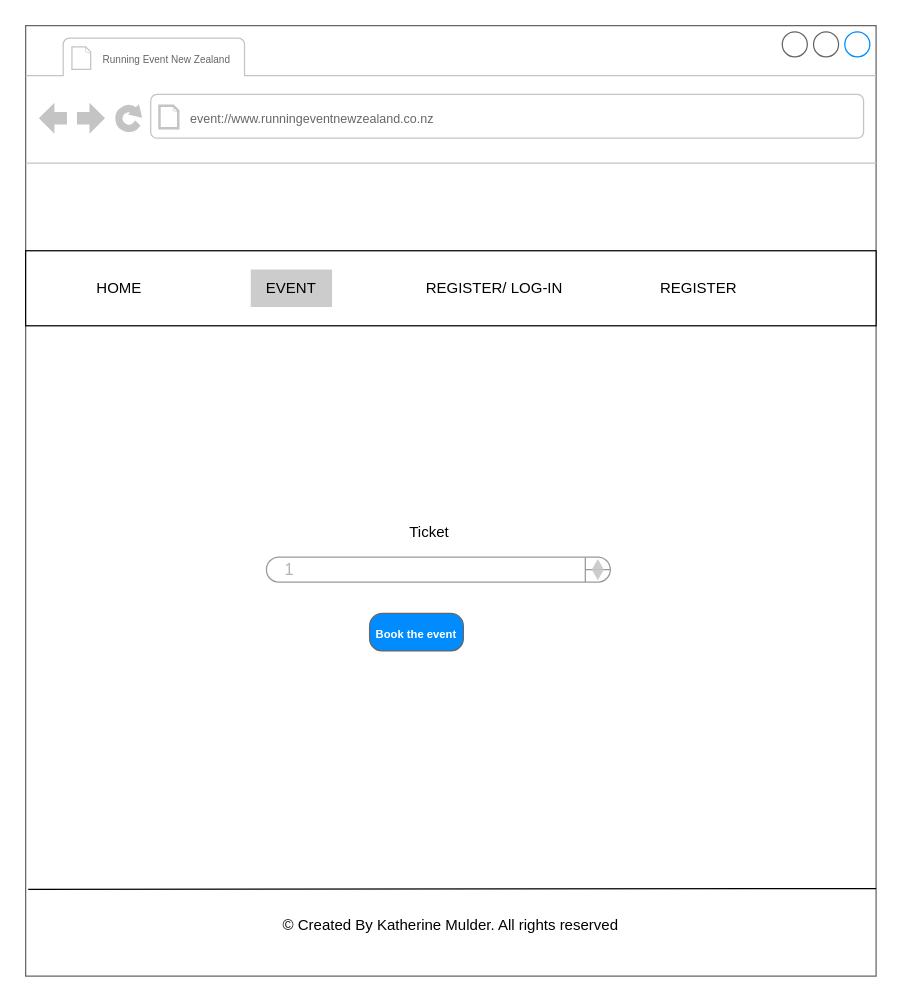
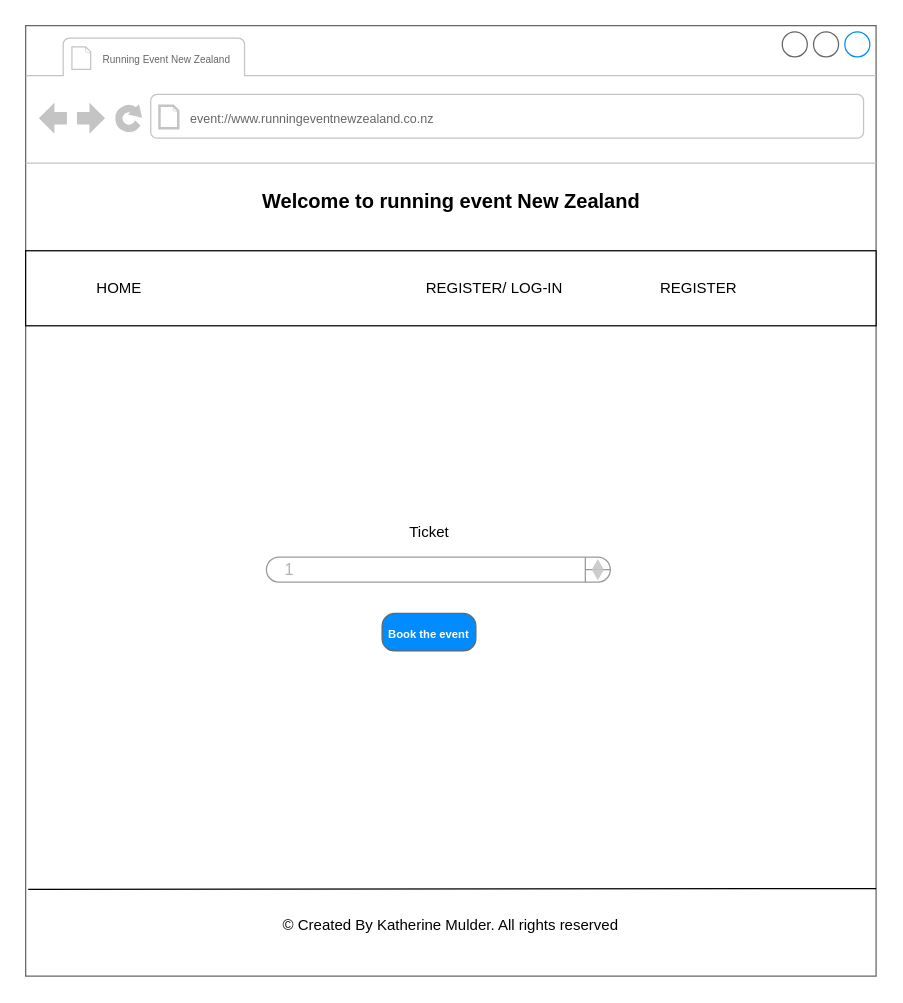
node "Welcome to running event New Zealand": added
node "EVENT": removed
node "Book the event": moved (416, 632) -> (429, 632)
